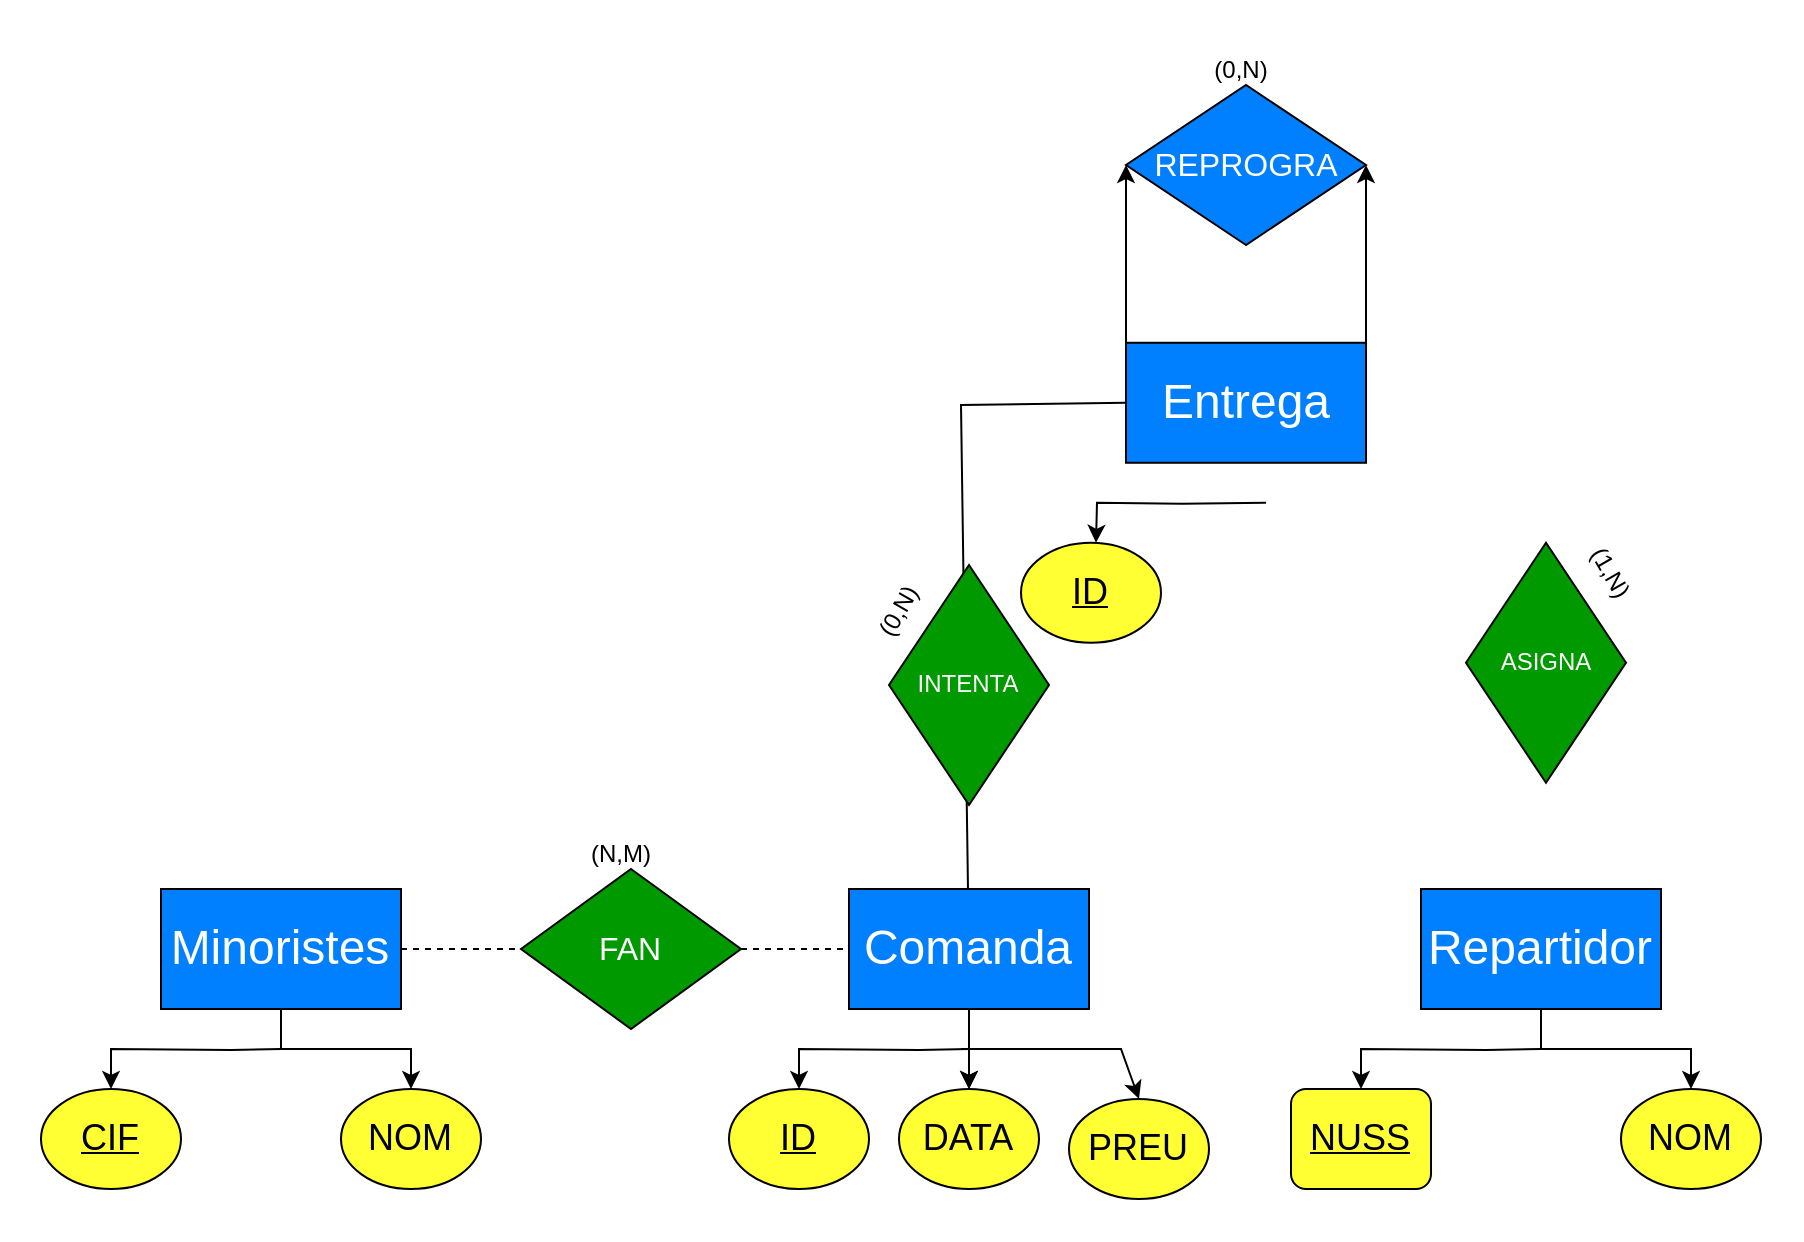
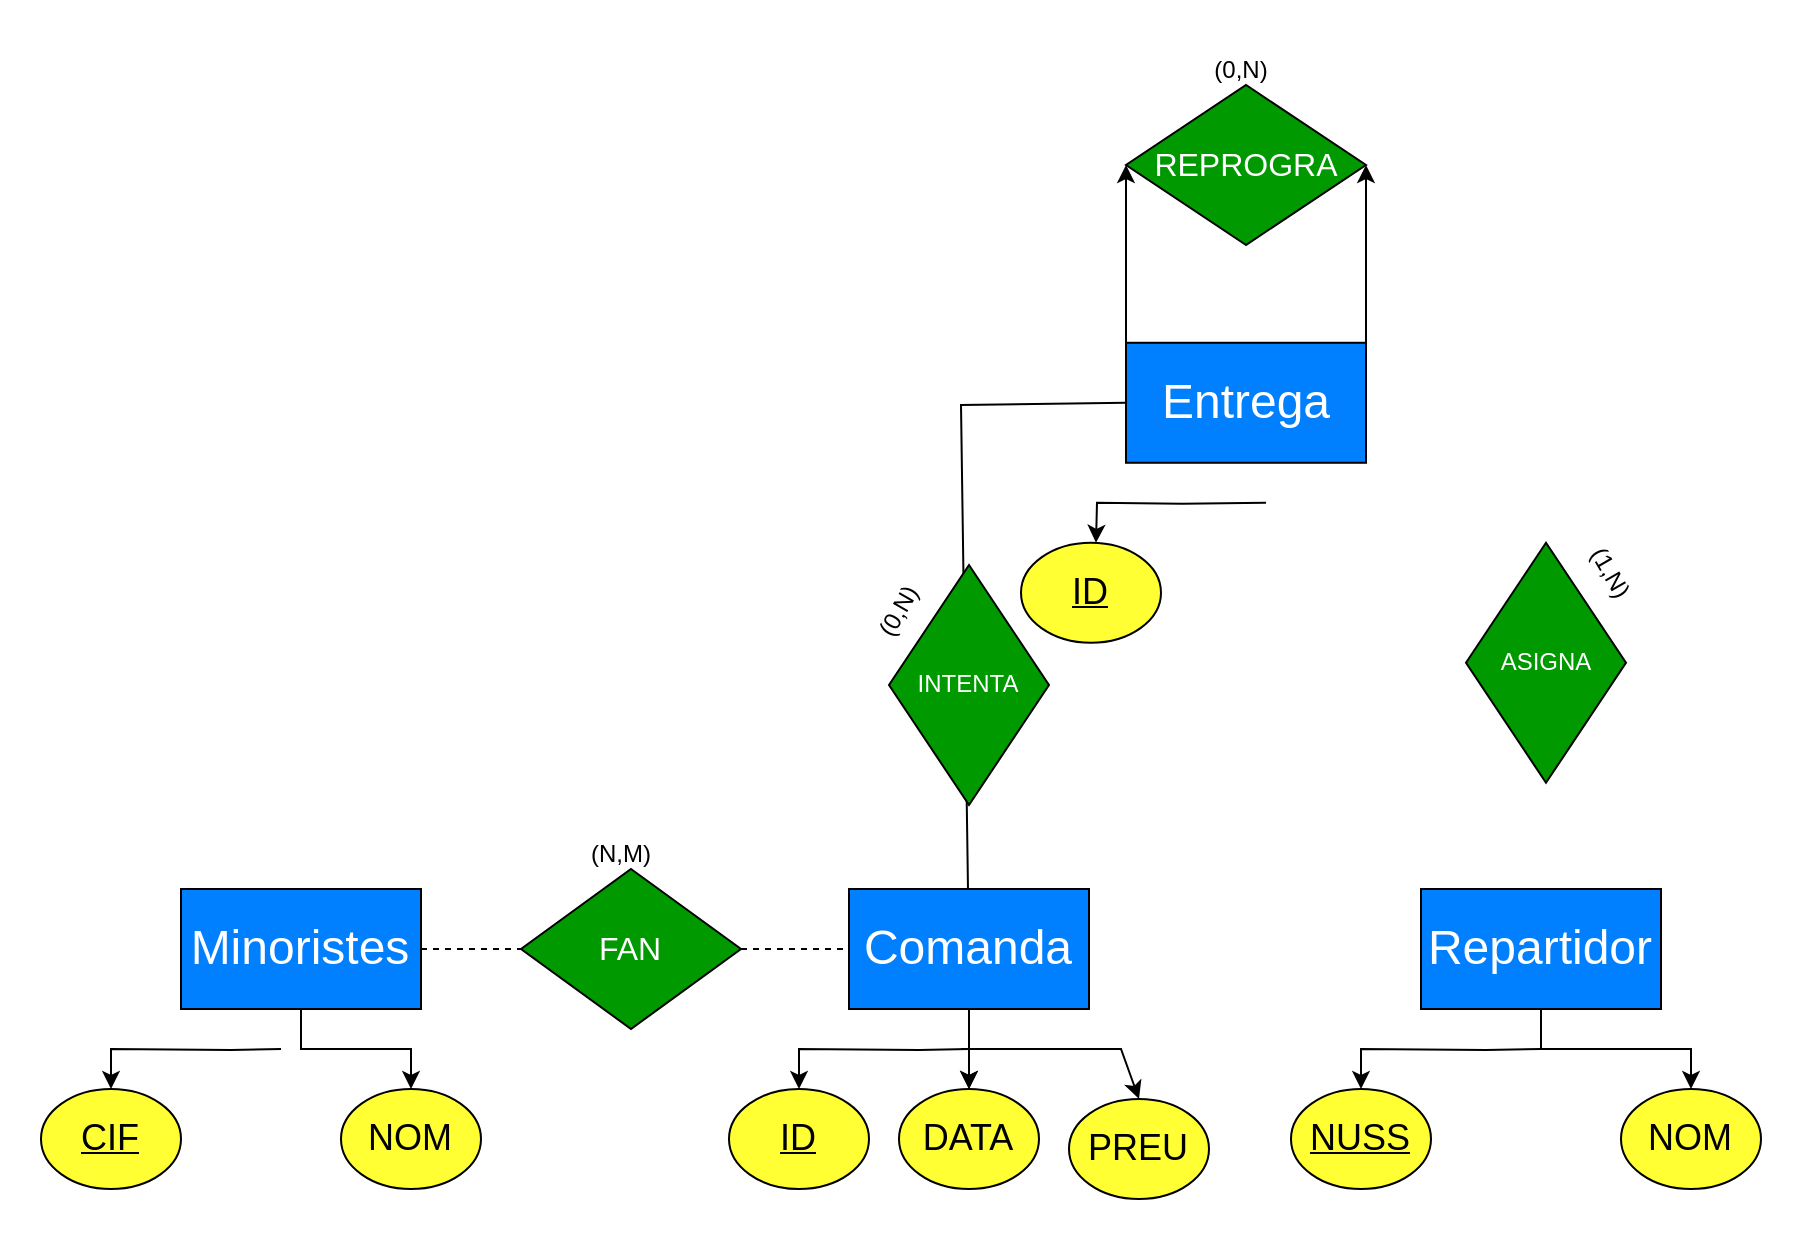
node "REPROGRA": fillcolor #007fff -> #009900
node "Minoristes": moved (281, 949) -> (301, 949)
node "NUSS": shape rounded rectangle -> ellipse
